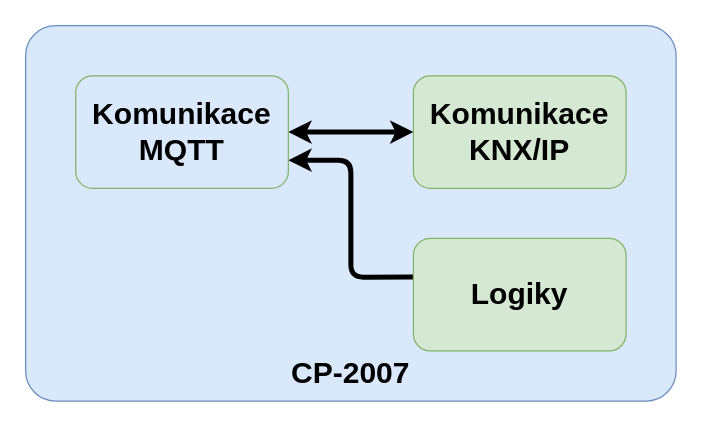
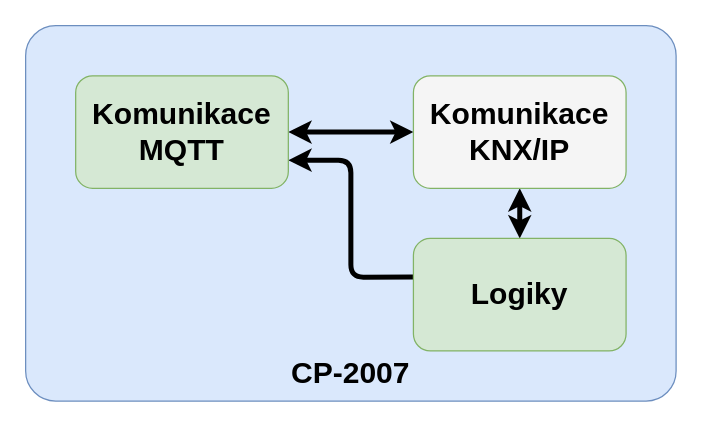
node "Komunikace MQTT": fillcolor #dae8fc -> #d5e8d4
node "Komunikace KNX/IP": fillcolor #d5e8d4 -> #f5f5f5
edge "Komunikace KNX/IP" -- "Logiky": added
